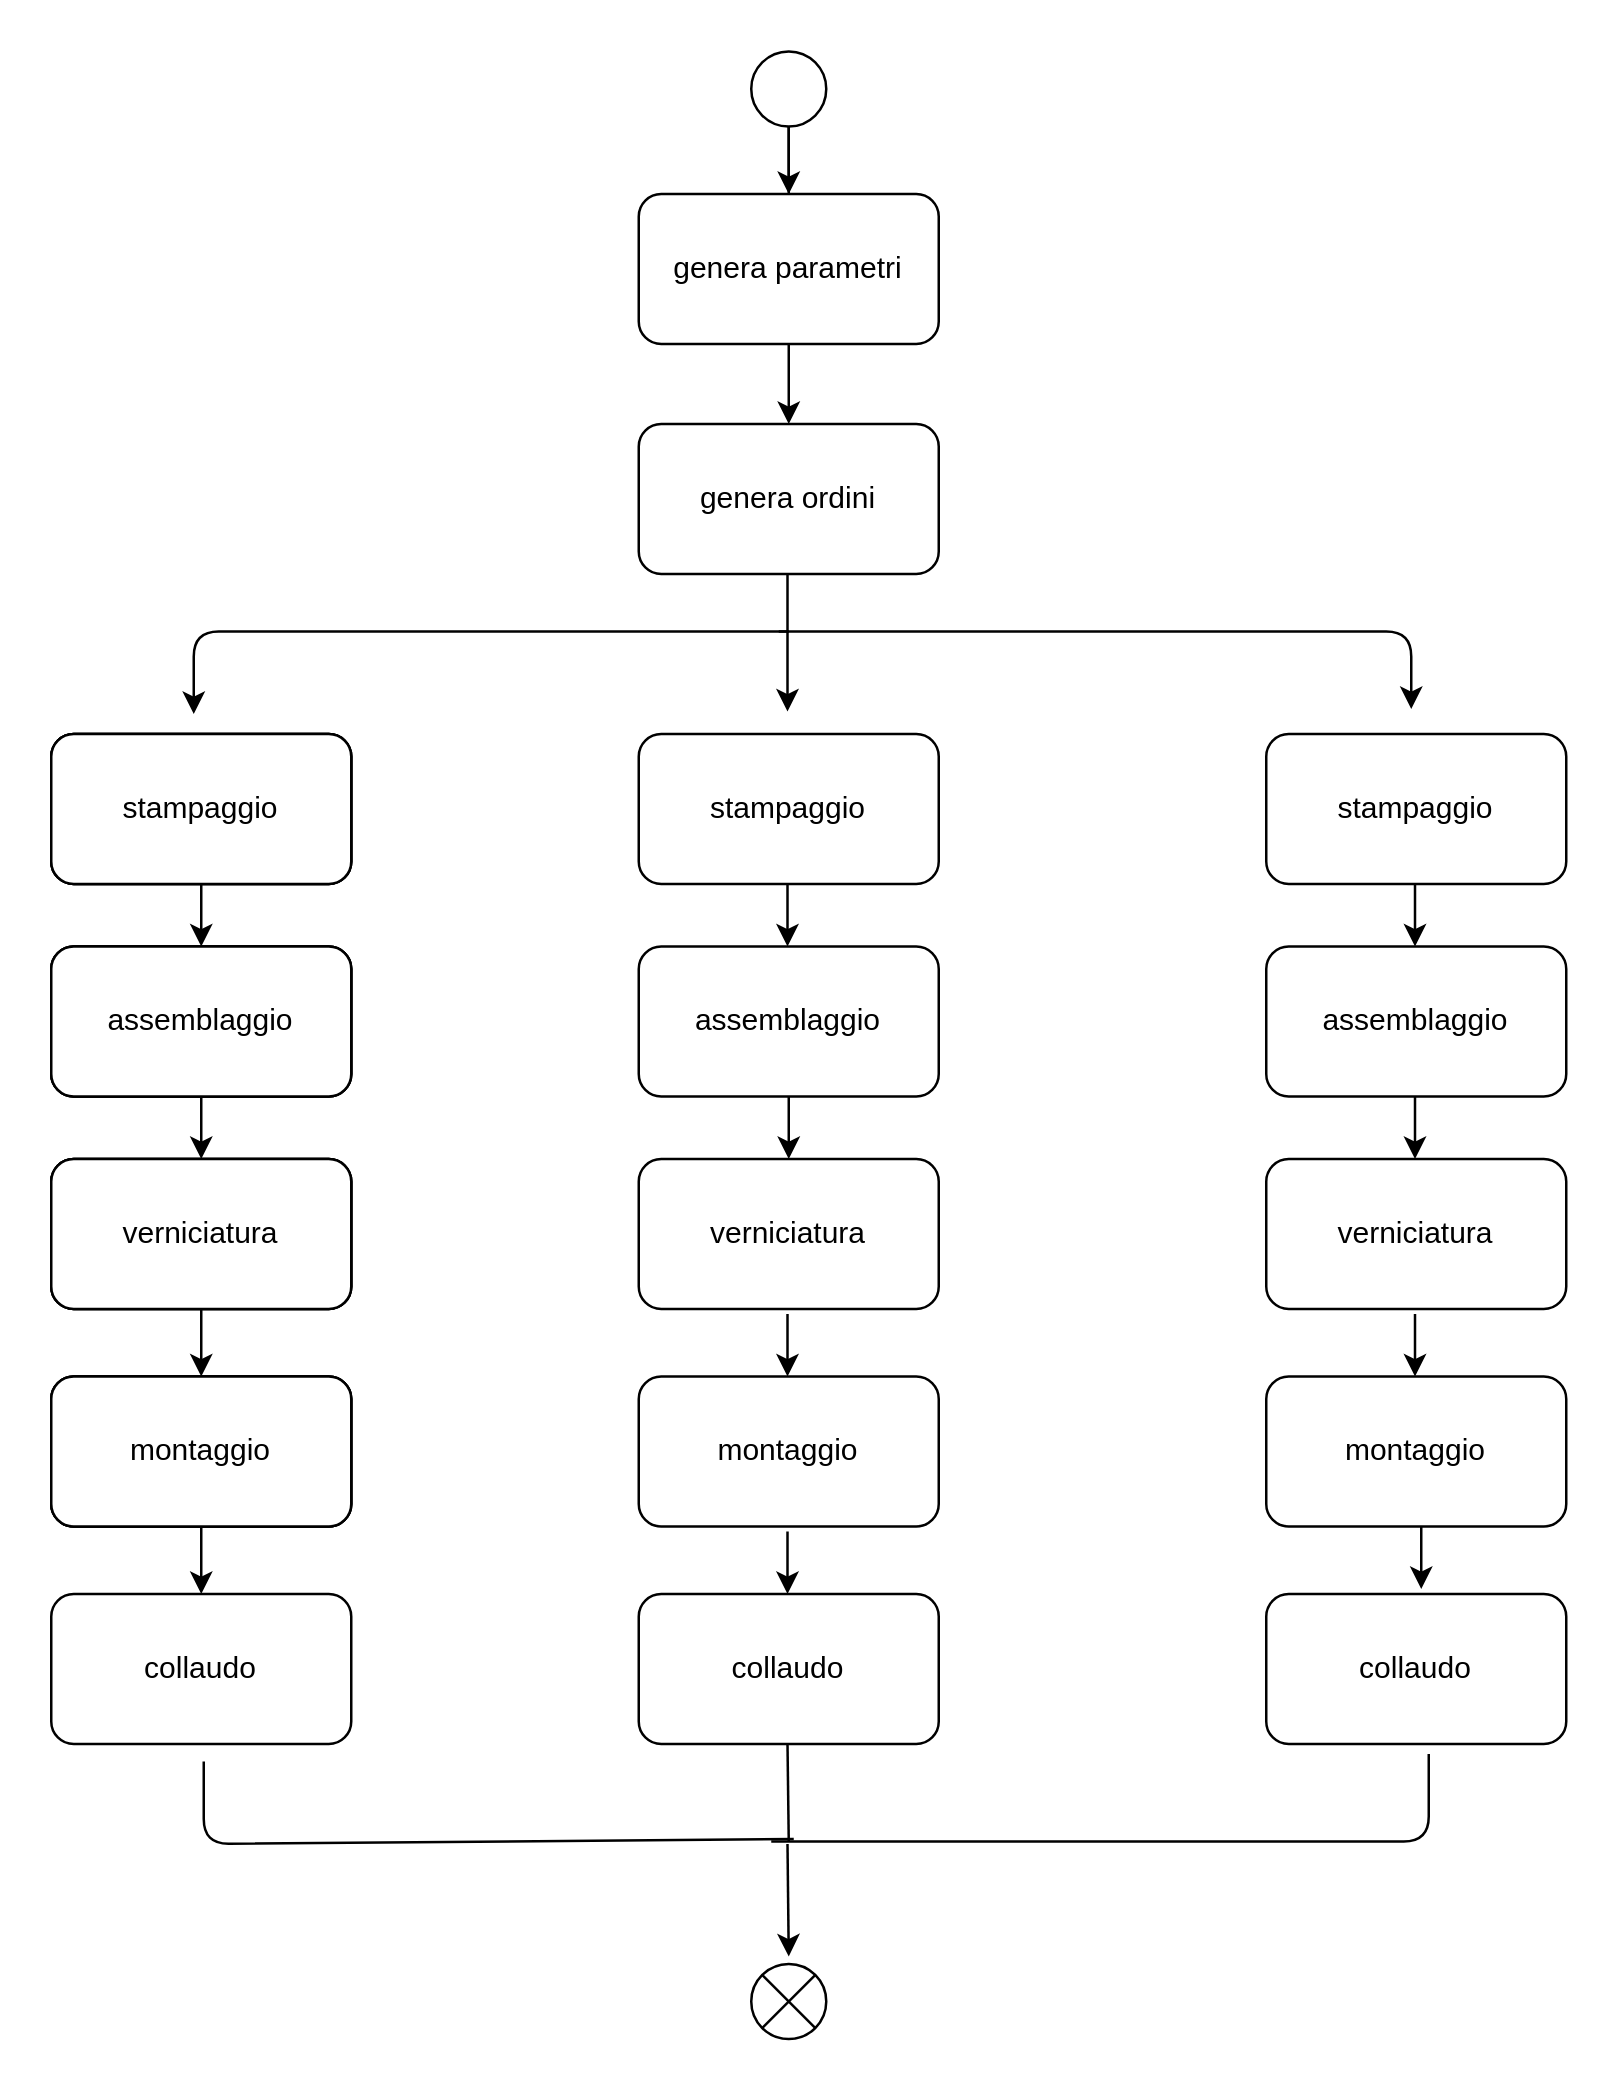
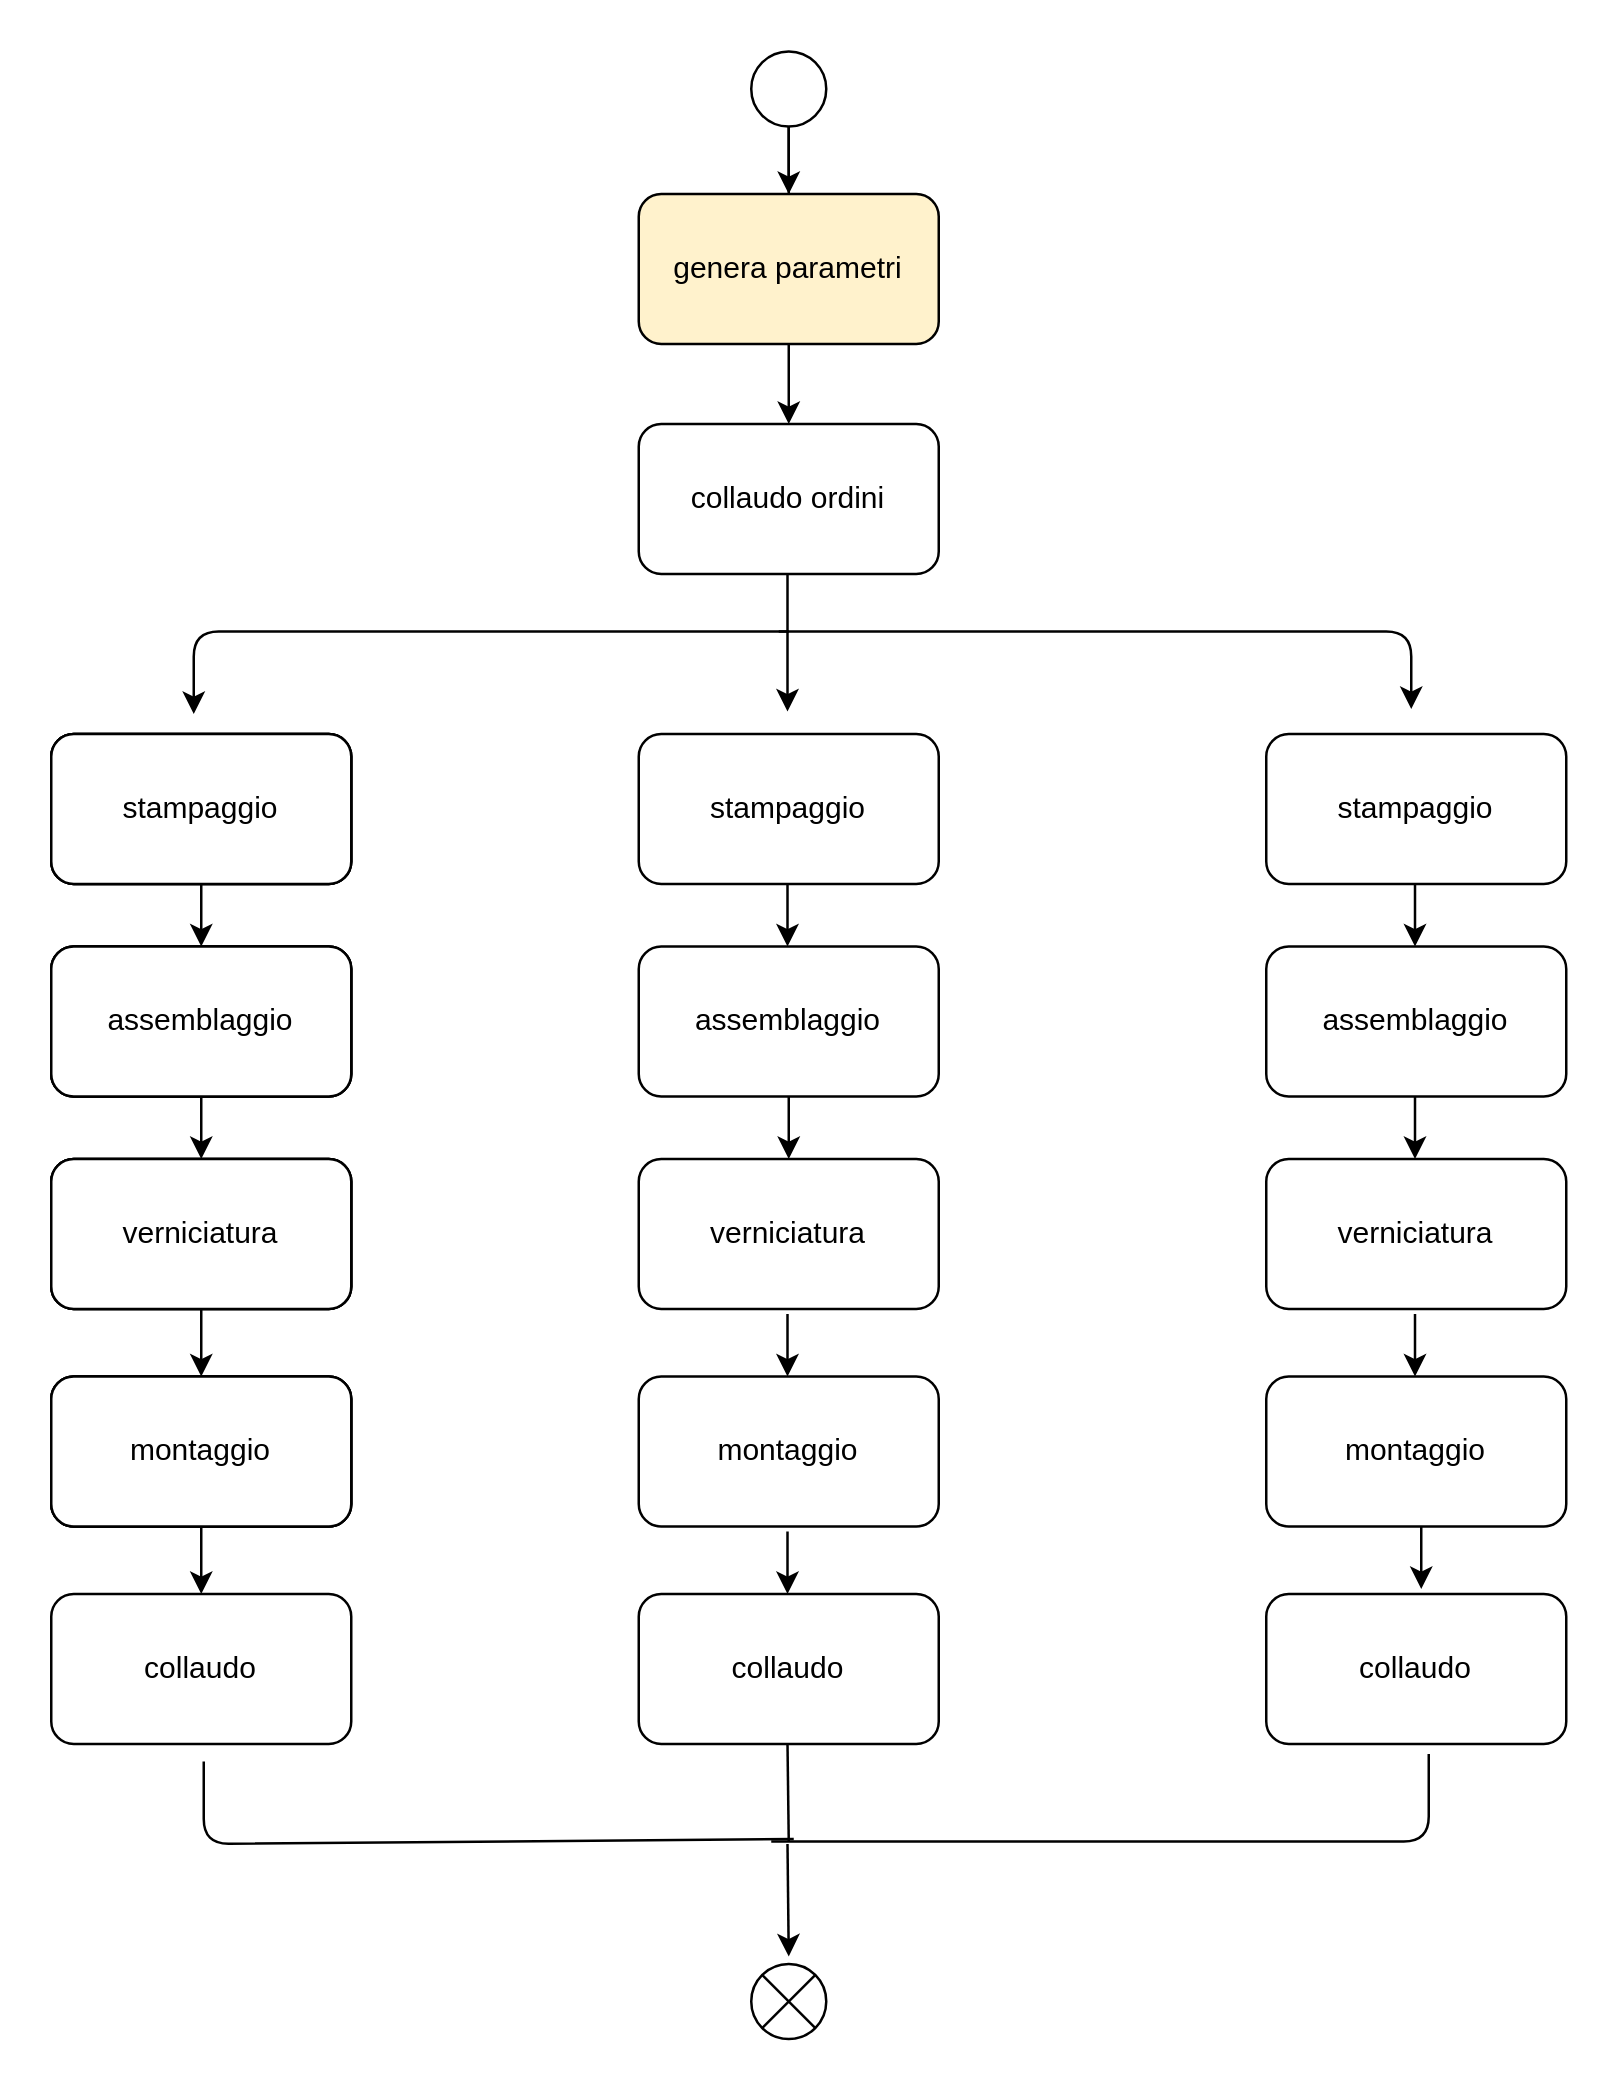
node "genera parametri": fillcolor #ffffff -> #fff2cc
node "genera ordini": label "genera ordini" -> "collaudo ordini"
